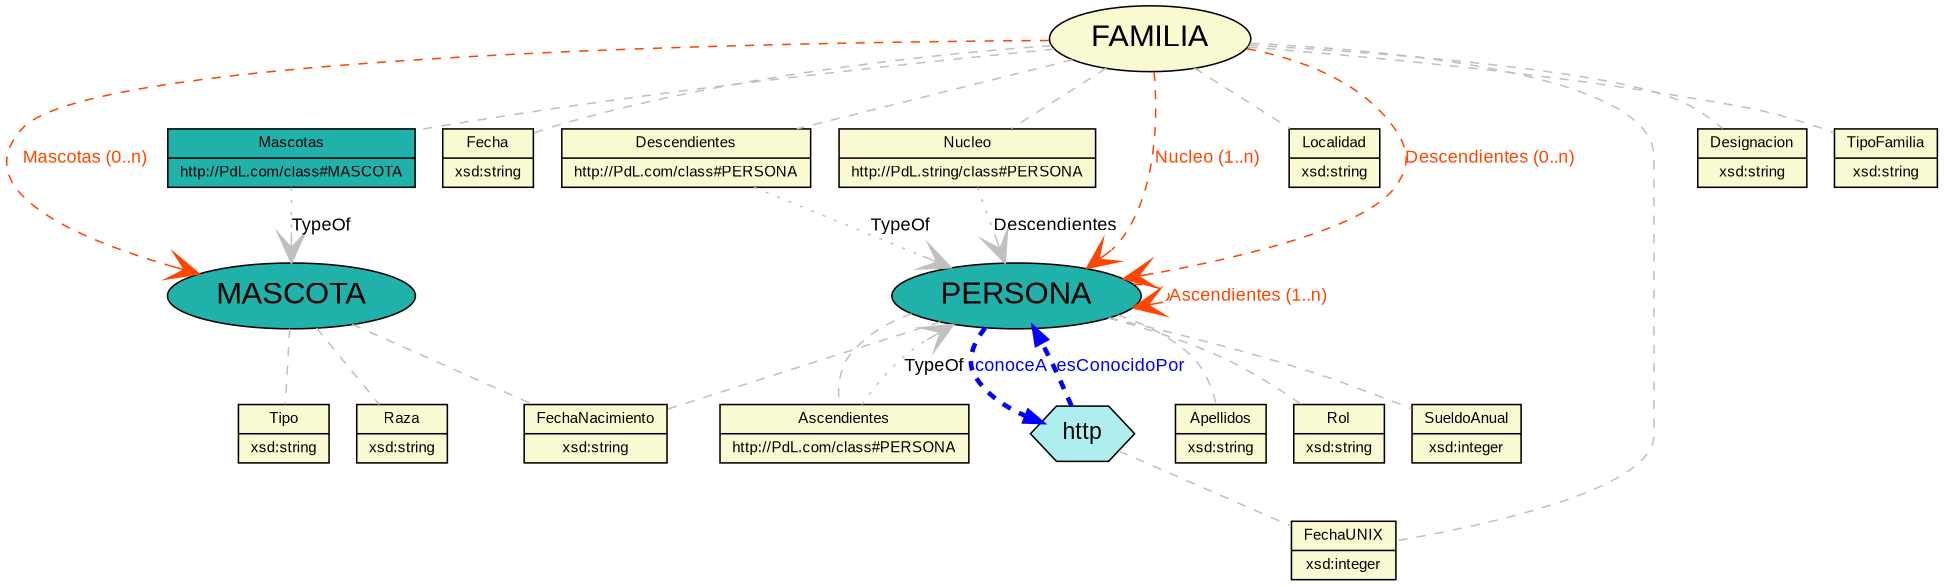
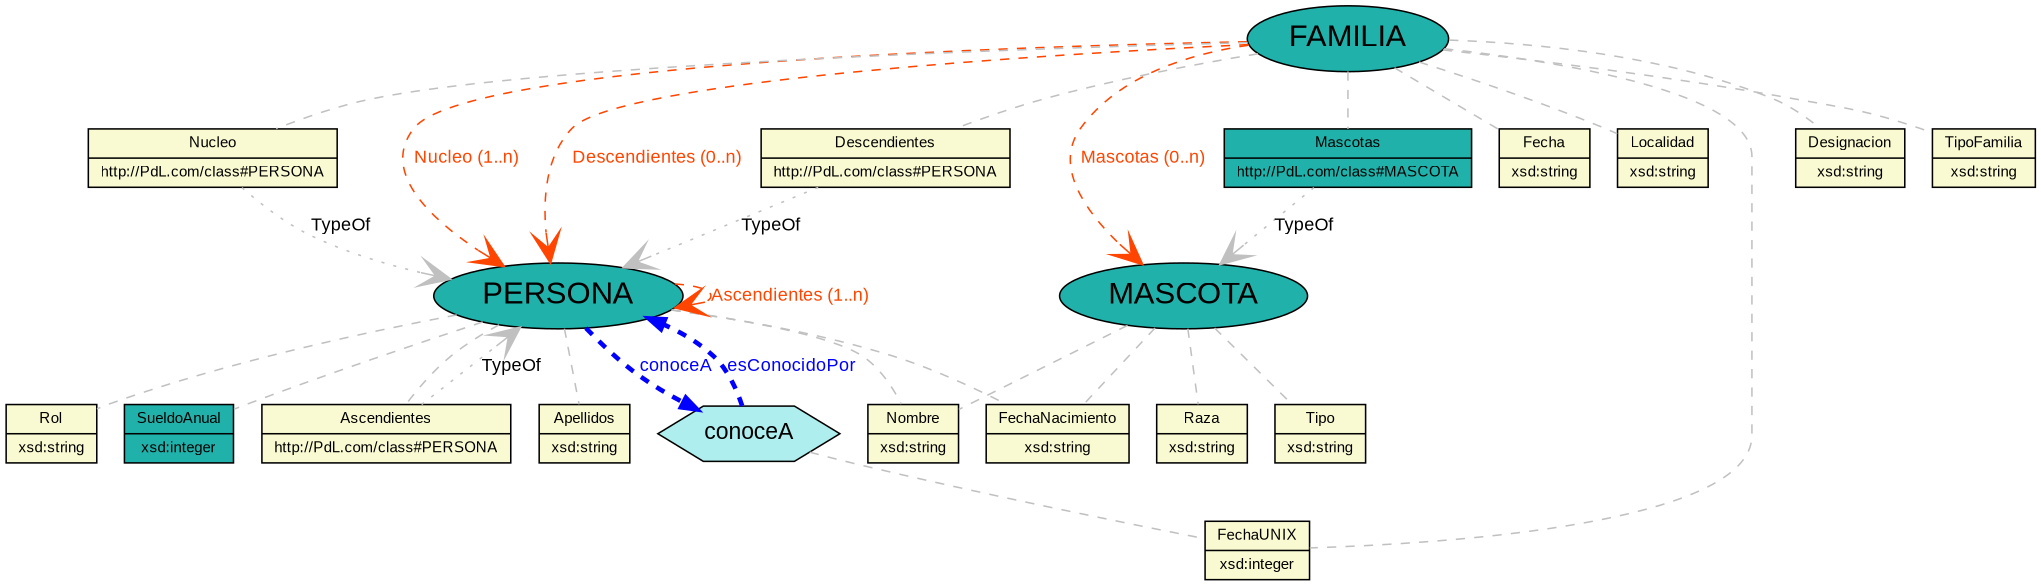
node "FAMILIA": fillcolor lightgoldenrodyellow -> lightseagreen
node "Nucleo": text "http://PdL.string/class#PERSONA" -> "http://PdL.com/class#PERSONA"
edge "Nucleo" -- "PERSONA": label "Descendientes" -> "TypeOf"
node "Nombre": added
node "http": label "http" -> "conoceA"
node "SueldoAnual": fillcolor lightgoldenrodyellow -> lightseagreen
